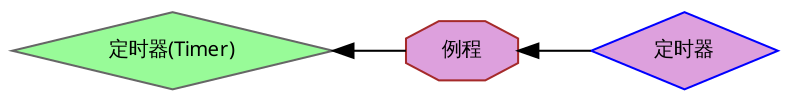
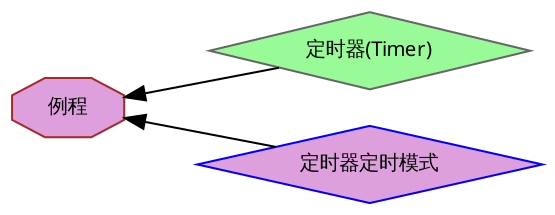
edge "例程" -> "定时器(Timer)": reversed
node "定时器": label "定时器" -> "定时器定时模式"
